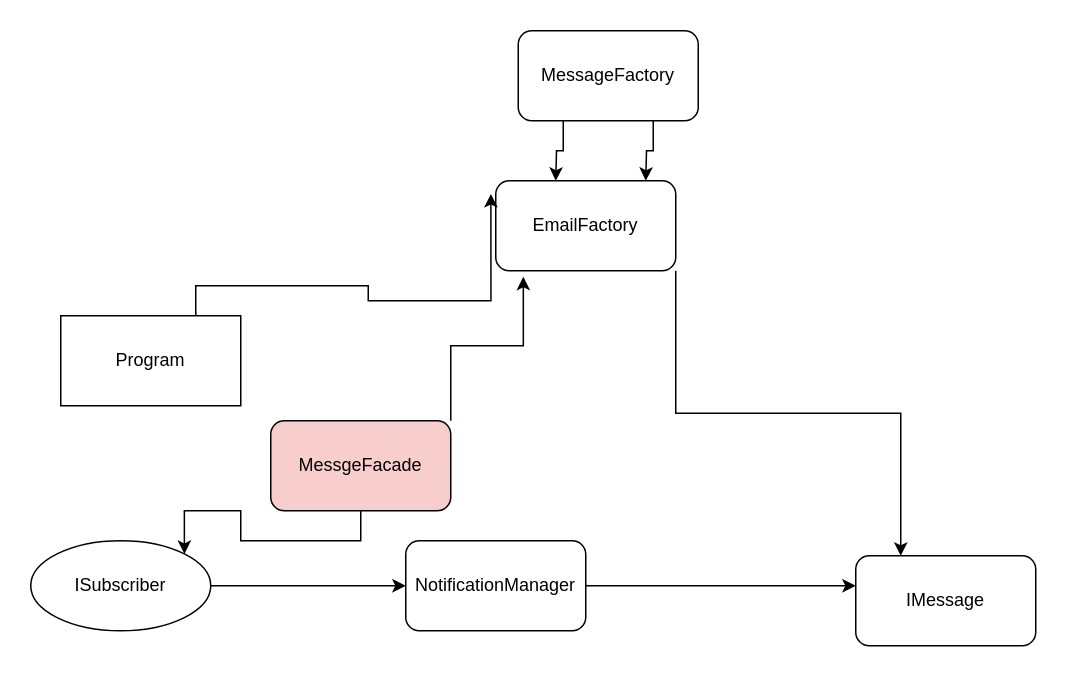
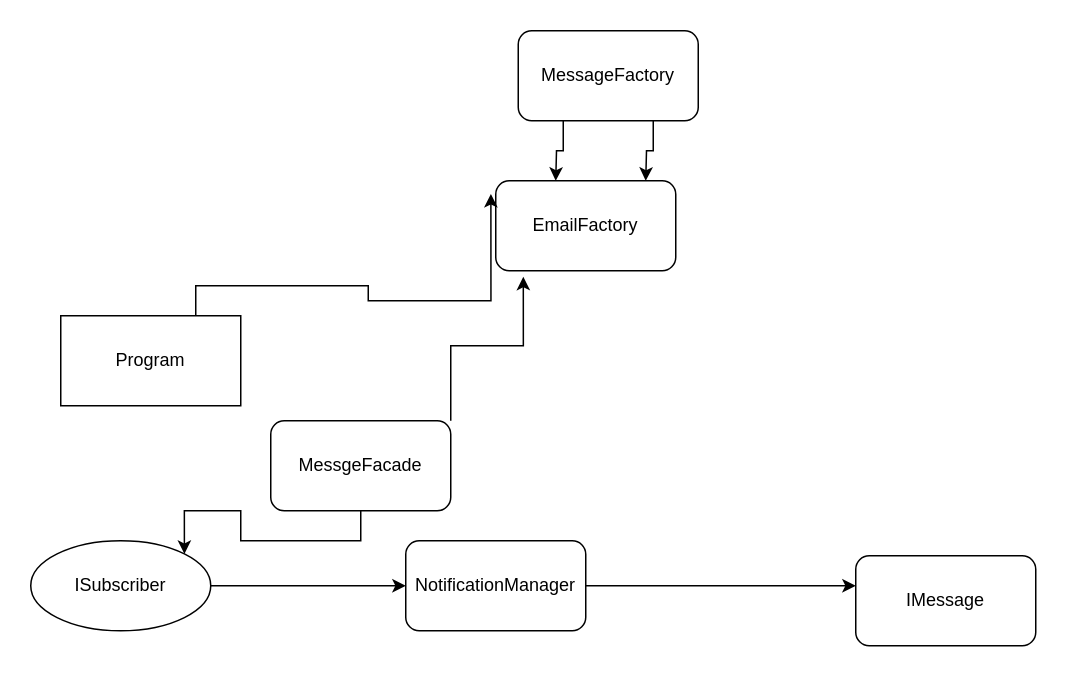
edge "EmailFactory" -> "IMessage": removed
node "MessgeFacade": fillcolor #f8cecc -> #ffffff
